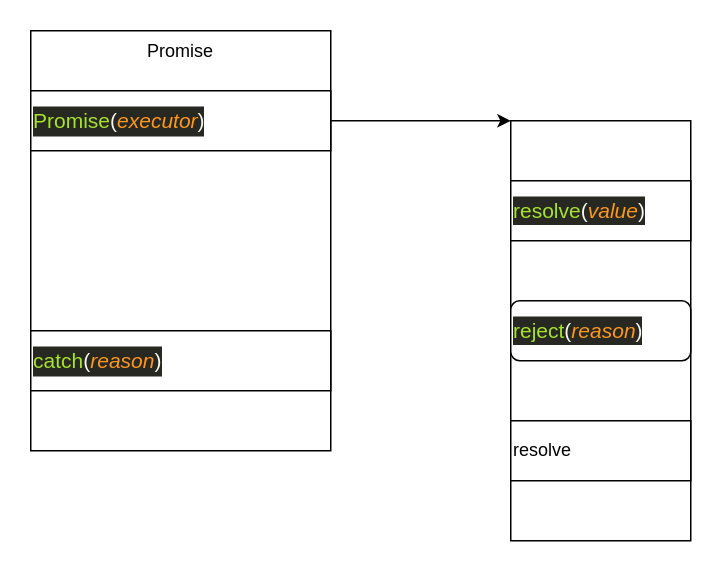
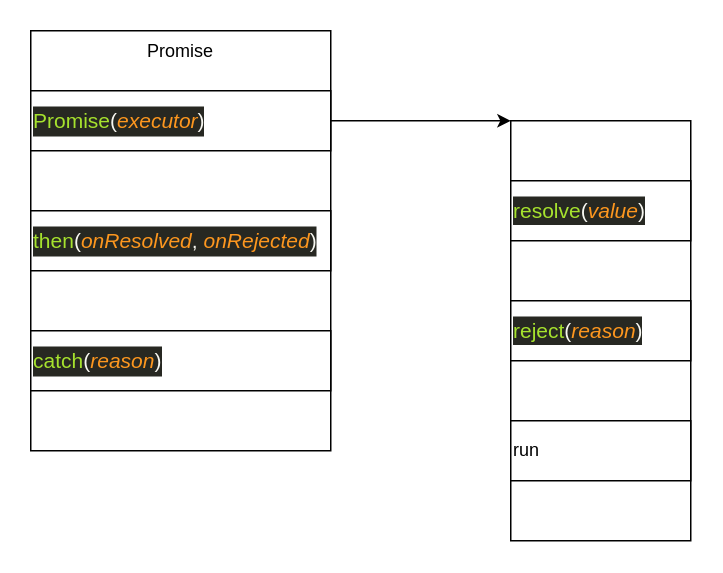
node "then(onResolved, onRejected)": added
node "reject(reason)": shape rounded rectangle -> rectangle
node "resolve": label "resolve" -> "run"
